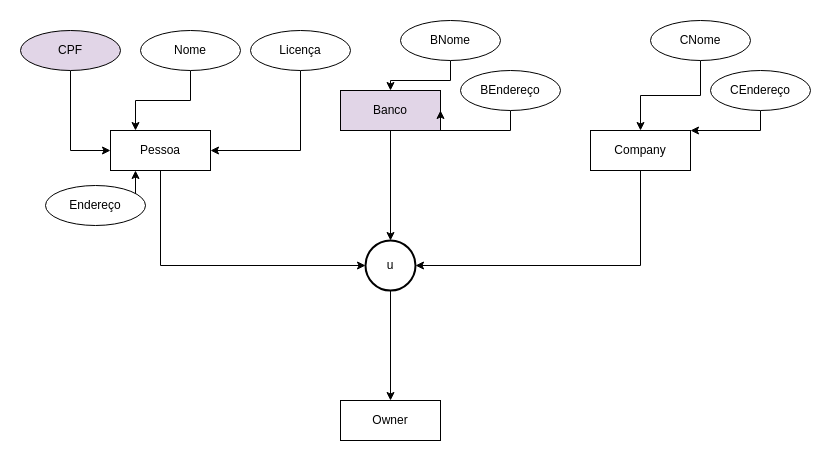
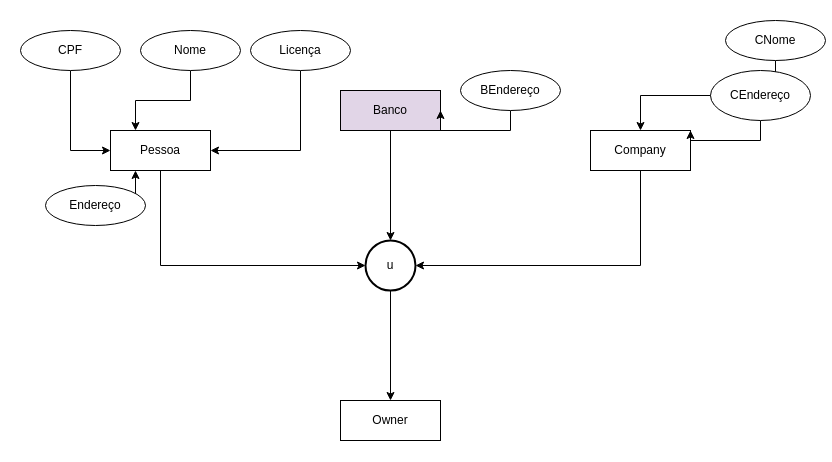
node "BNome": removed
node "CNome": moved (701, 41) -> (776, 41)
node "CPF": fillcolor #e1d5e7 -> #ffffff
edge "BNome" -> "Banco": removed
node "CEndereço": size 100x40 -> 100x50
